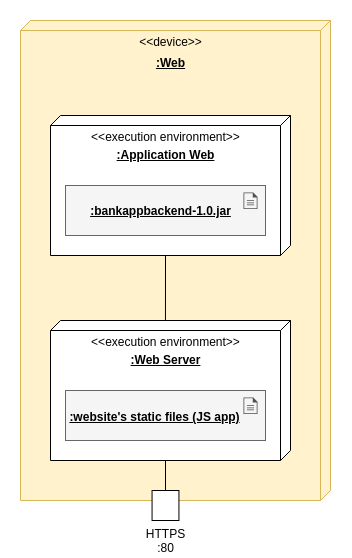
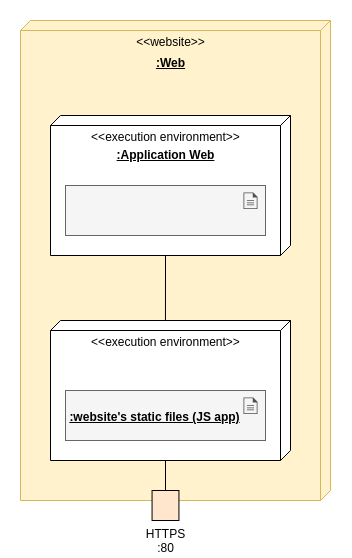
node "<<device>>": label "<<device>>" -> "<<website>>"
node ":bankappbackend-1.0.jar": removed
node ":Web Server": removed
node "HTTPS :80": fillcolor #ffffff -> #ffe6cc
